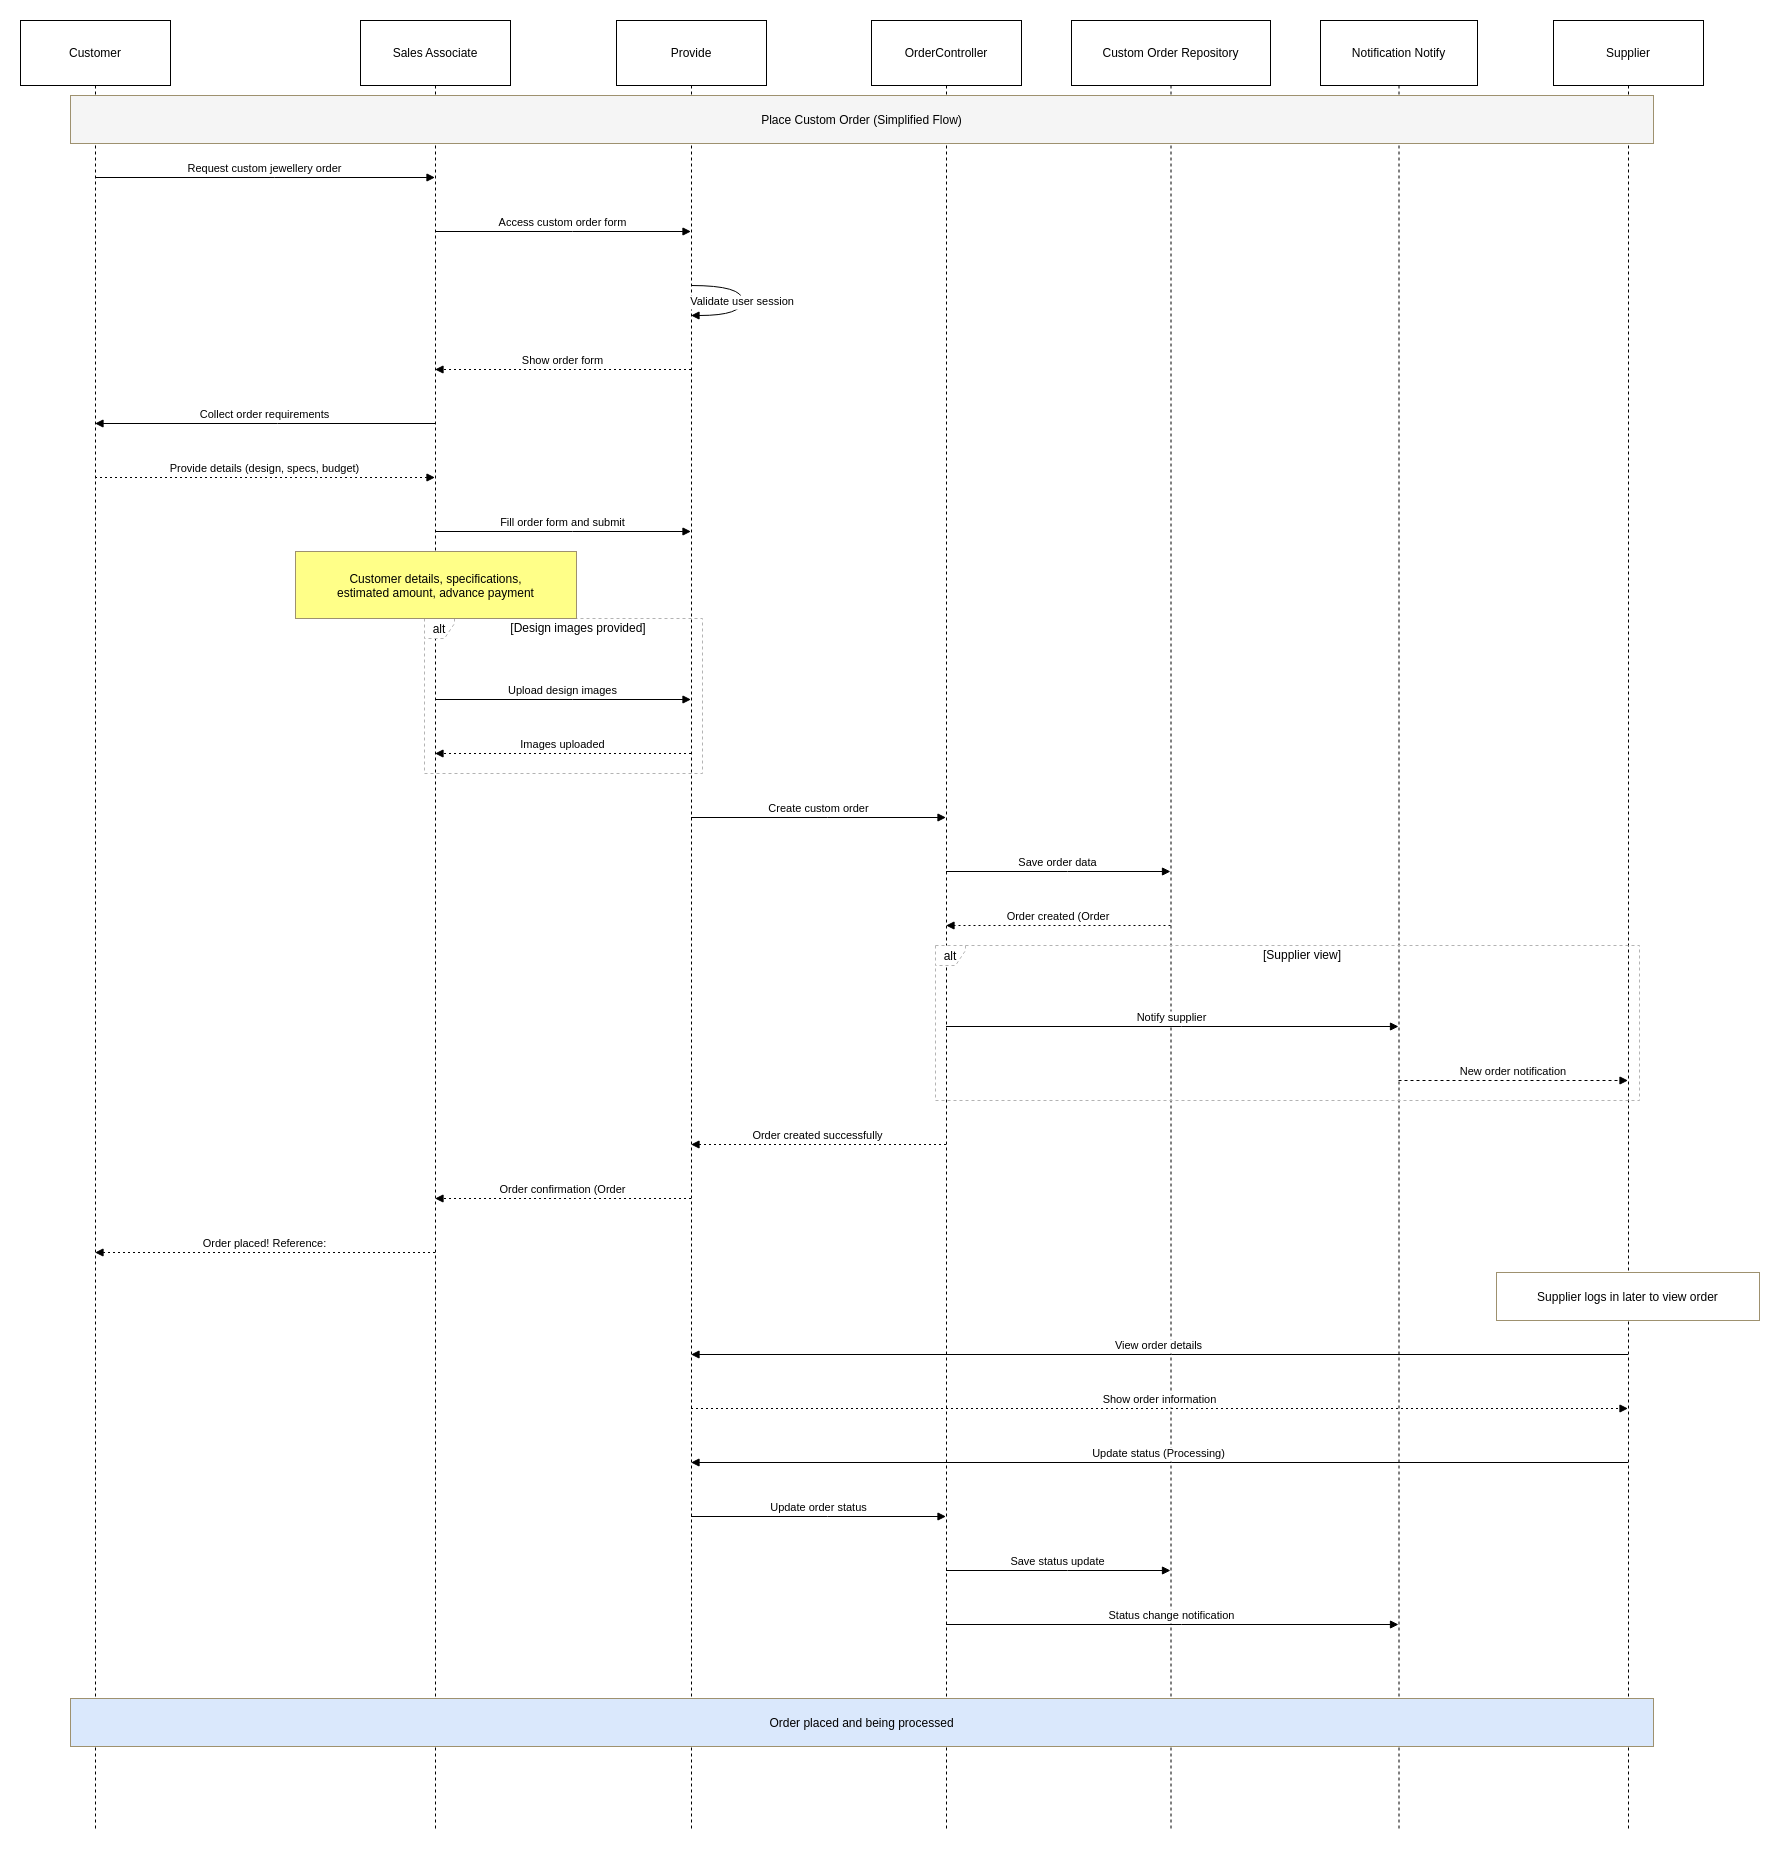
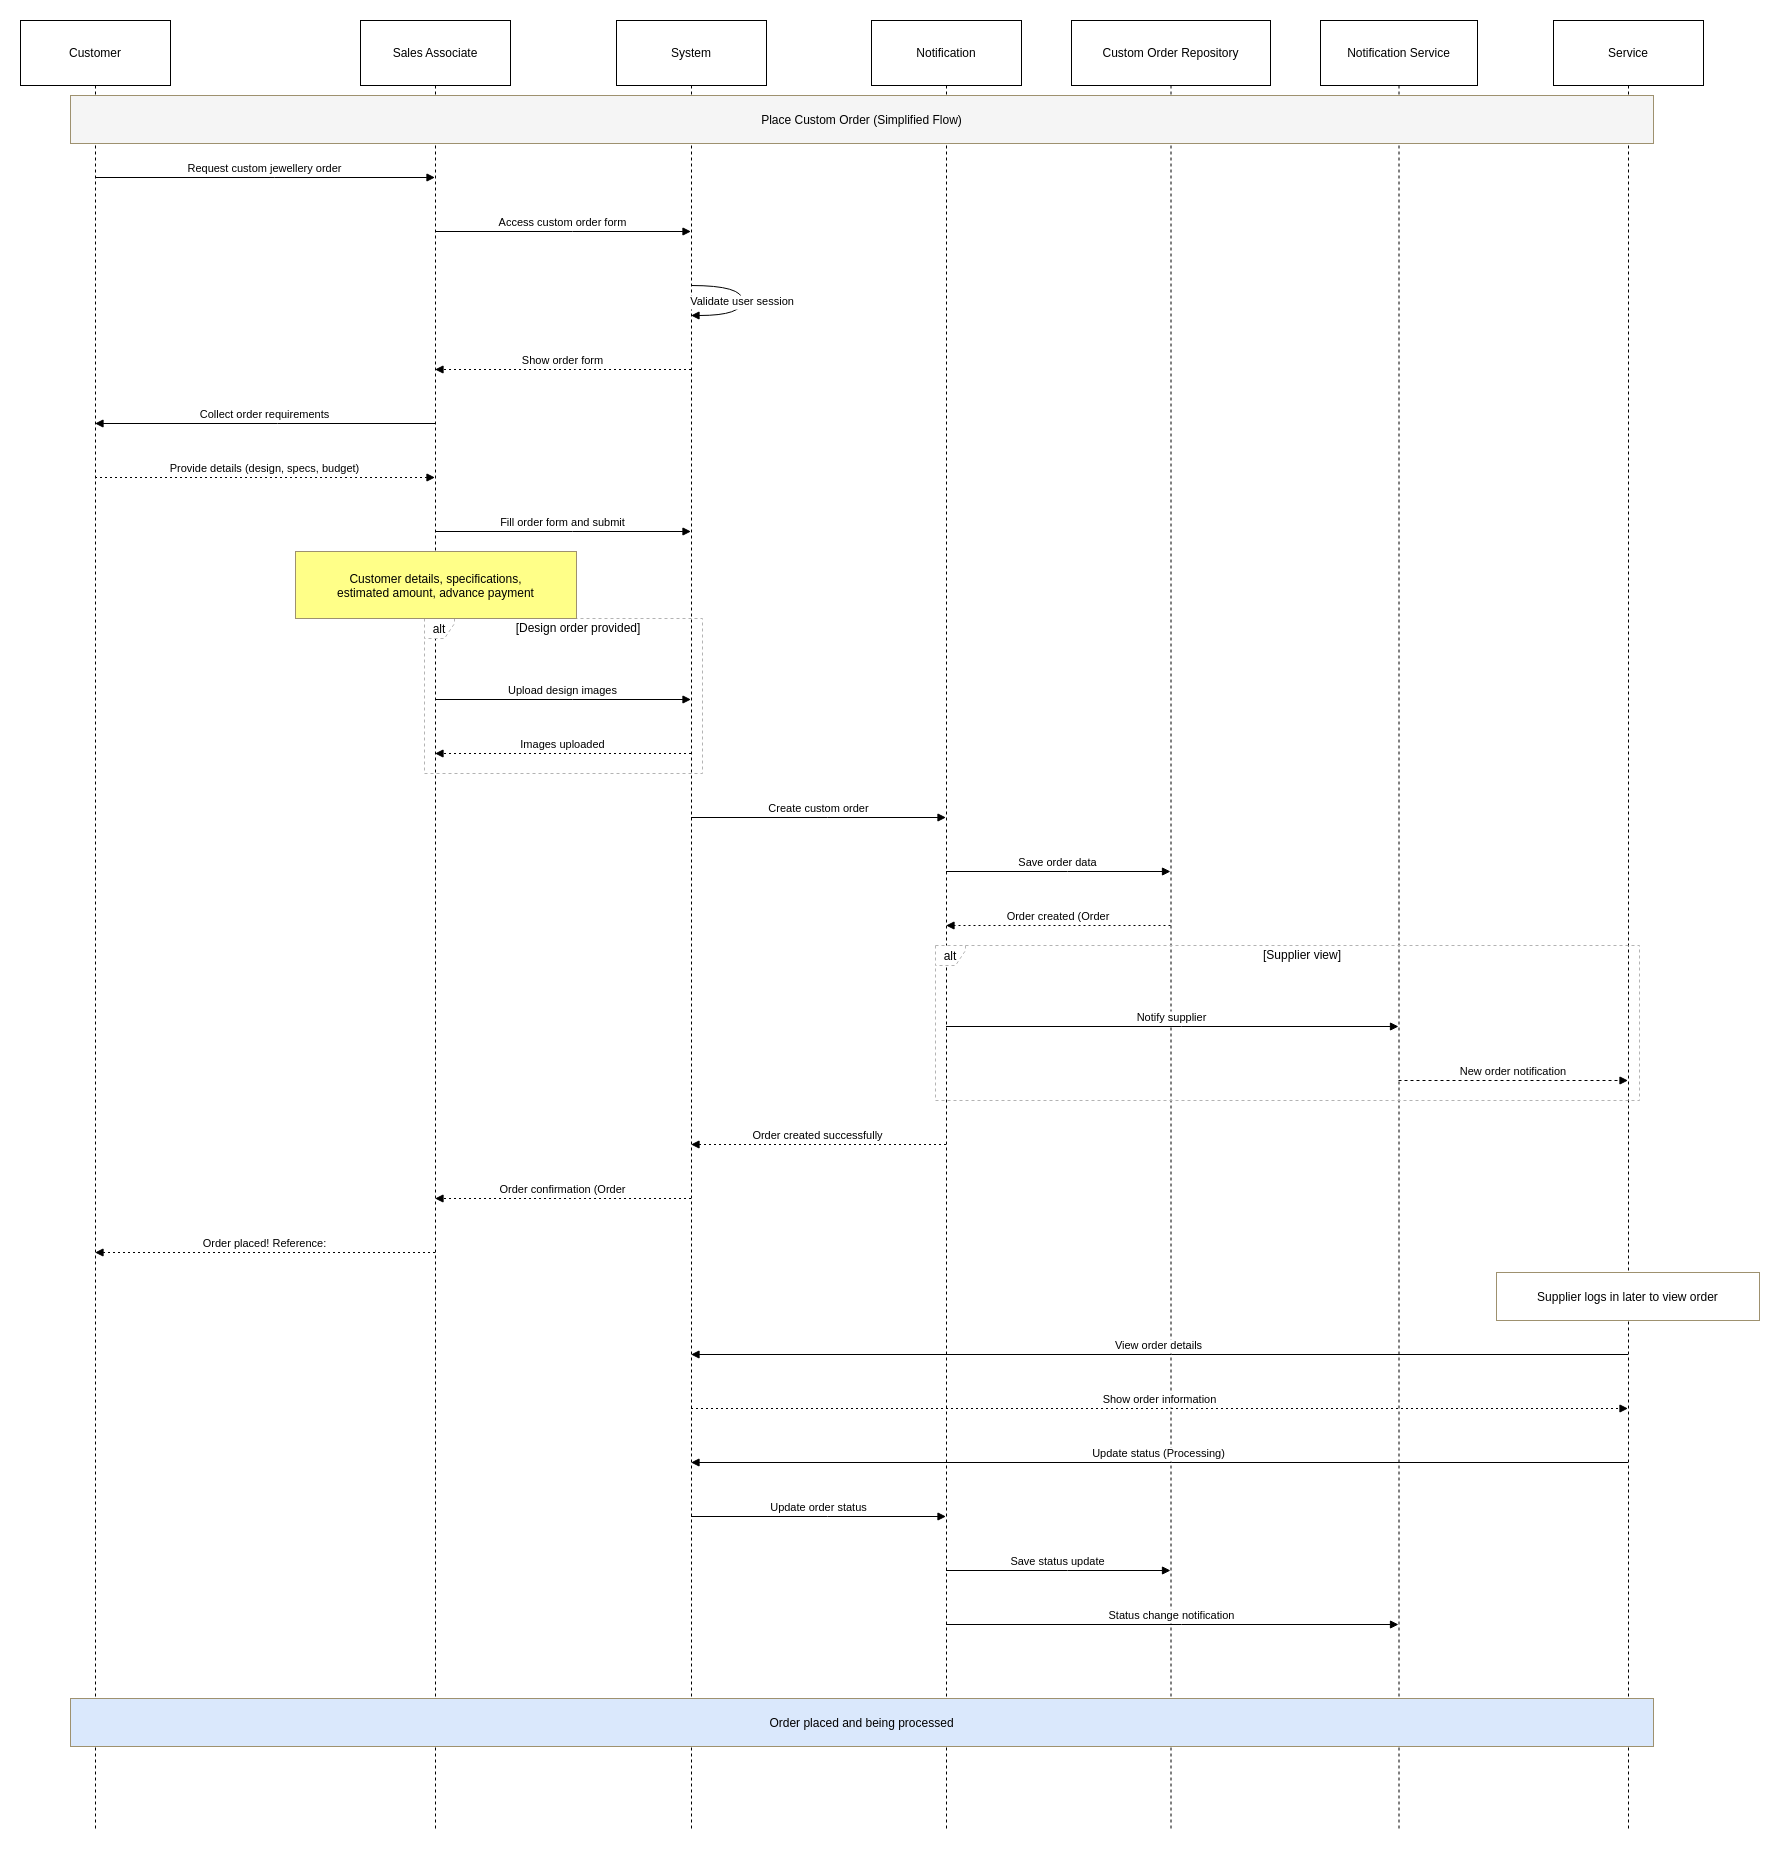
node "Provide": label "Provide" -> "System"
node "OrderController": label "OrderController" -> "Notification"
node "Notification Notify": label "Notification Notify" -> "Notification Service"
node "Supplier": label "Supplier" -> "Service"
node "[Design images provided]": label "[Design images provided]" -> "[Design order provided]"
